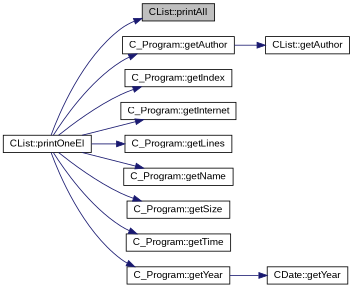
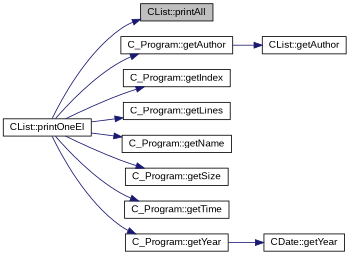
node "C_Program::getInternet": removed
